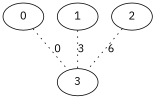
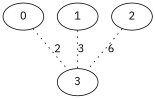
edge "0" -- "3": label "0" -> "2"
